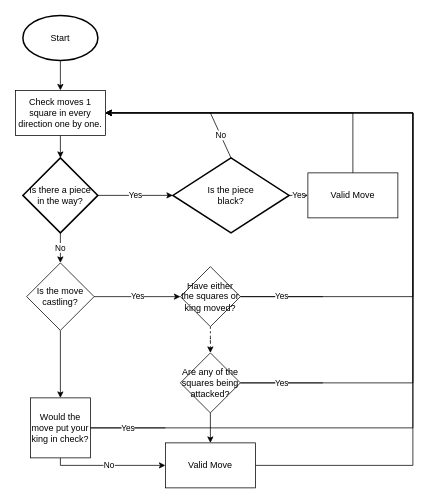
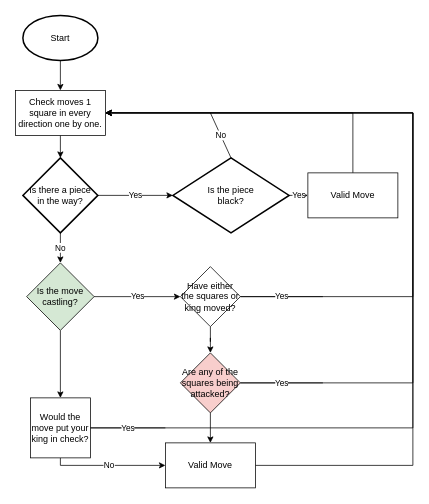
node "Is the move castling?": fillcolor #ffffff -> #d5e8d4
edge "Have either the squares or king moved?" -> "Are any of the squares being attacked?": style dashed -> solid
node "Are any of the squares being attacked?": fillcolor #ffffff -> #f8cecc
